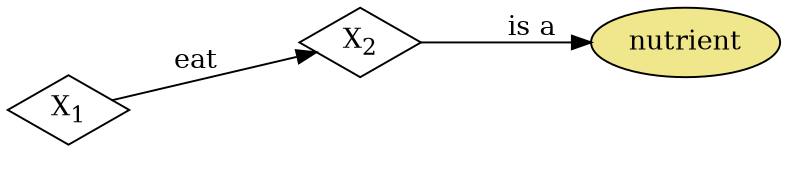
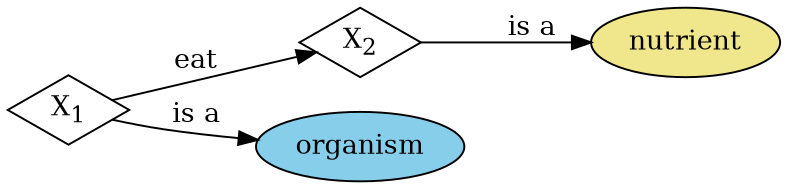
node "organism": added
